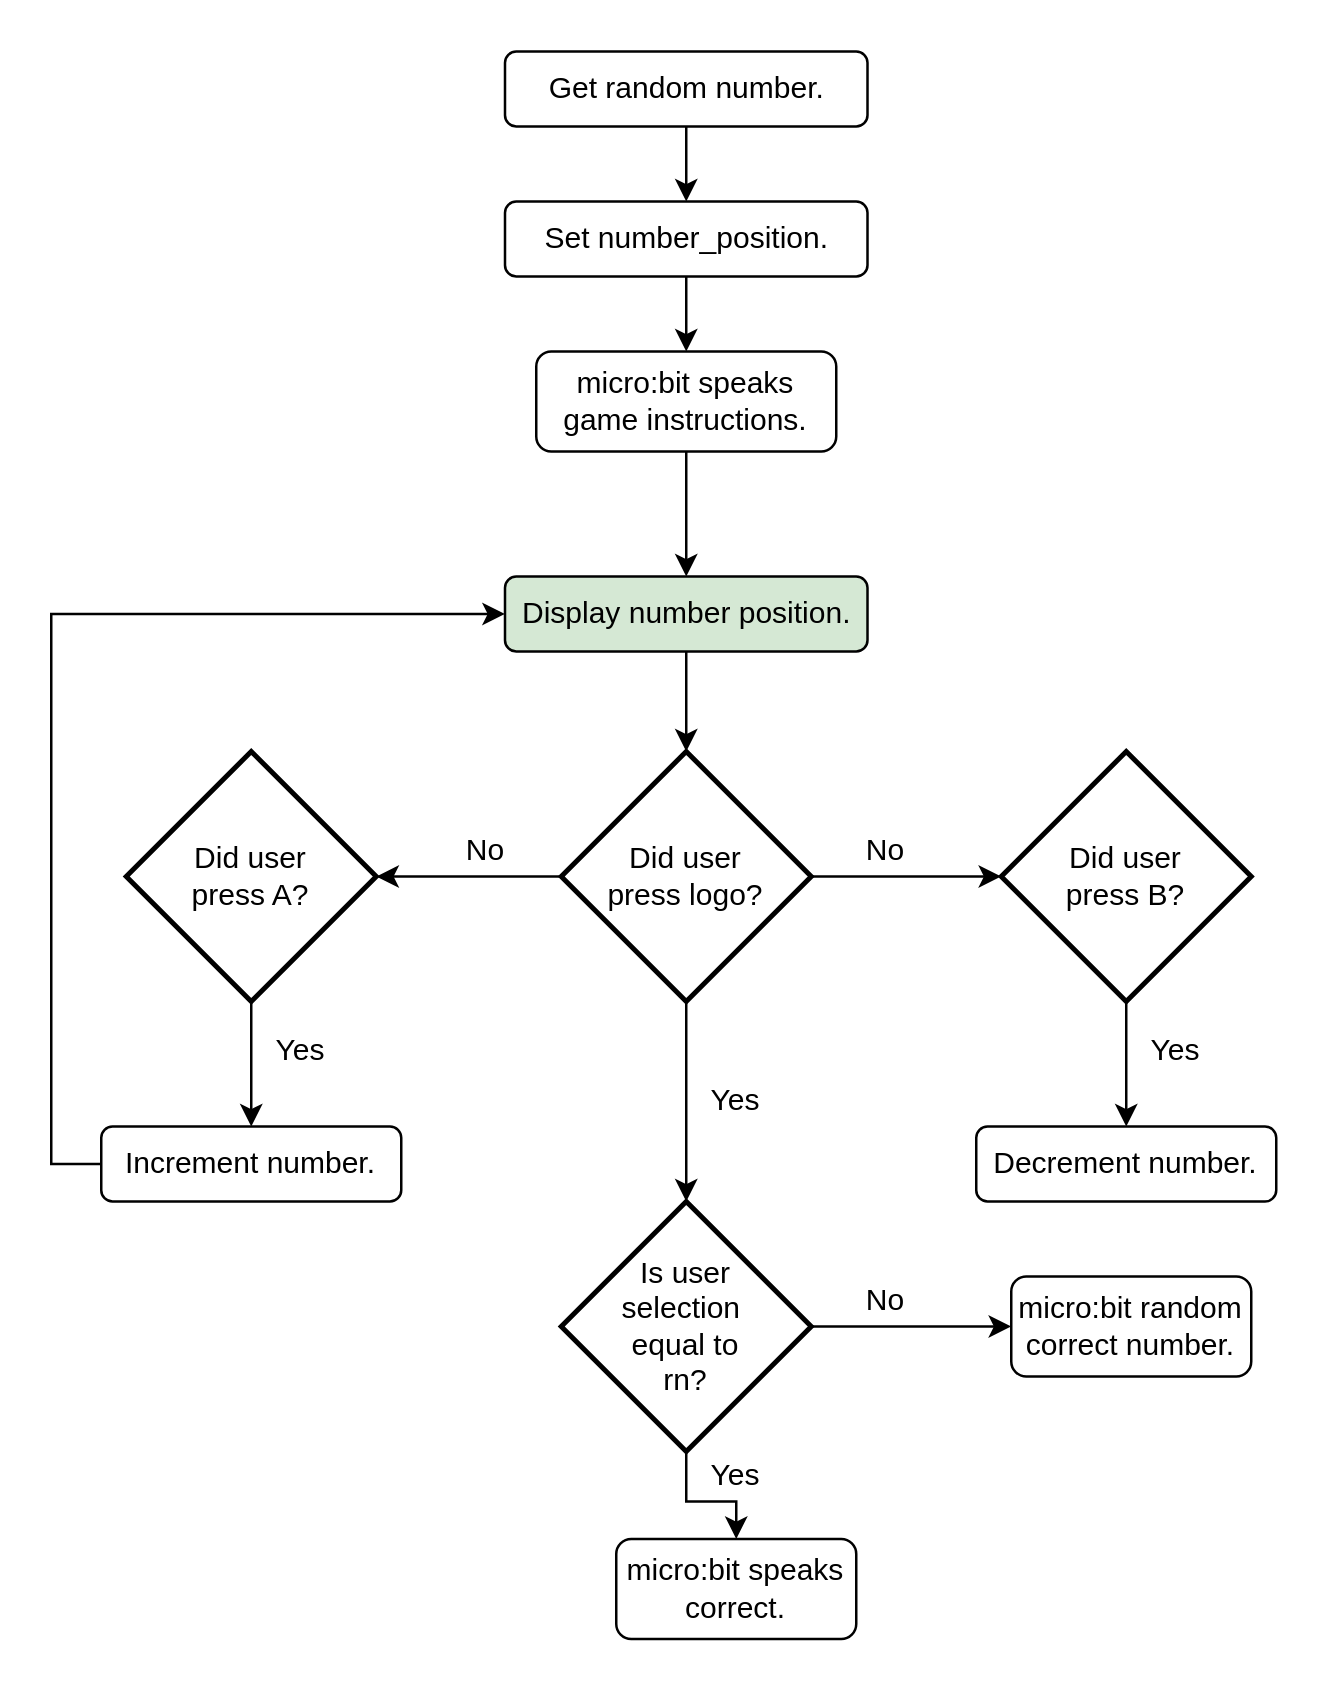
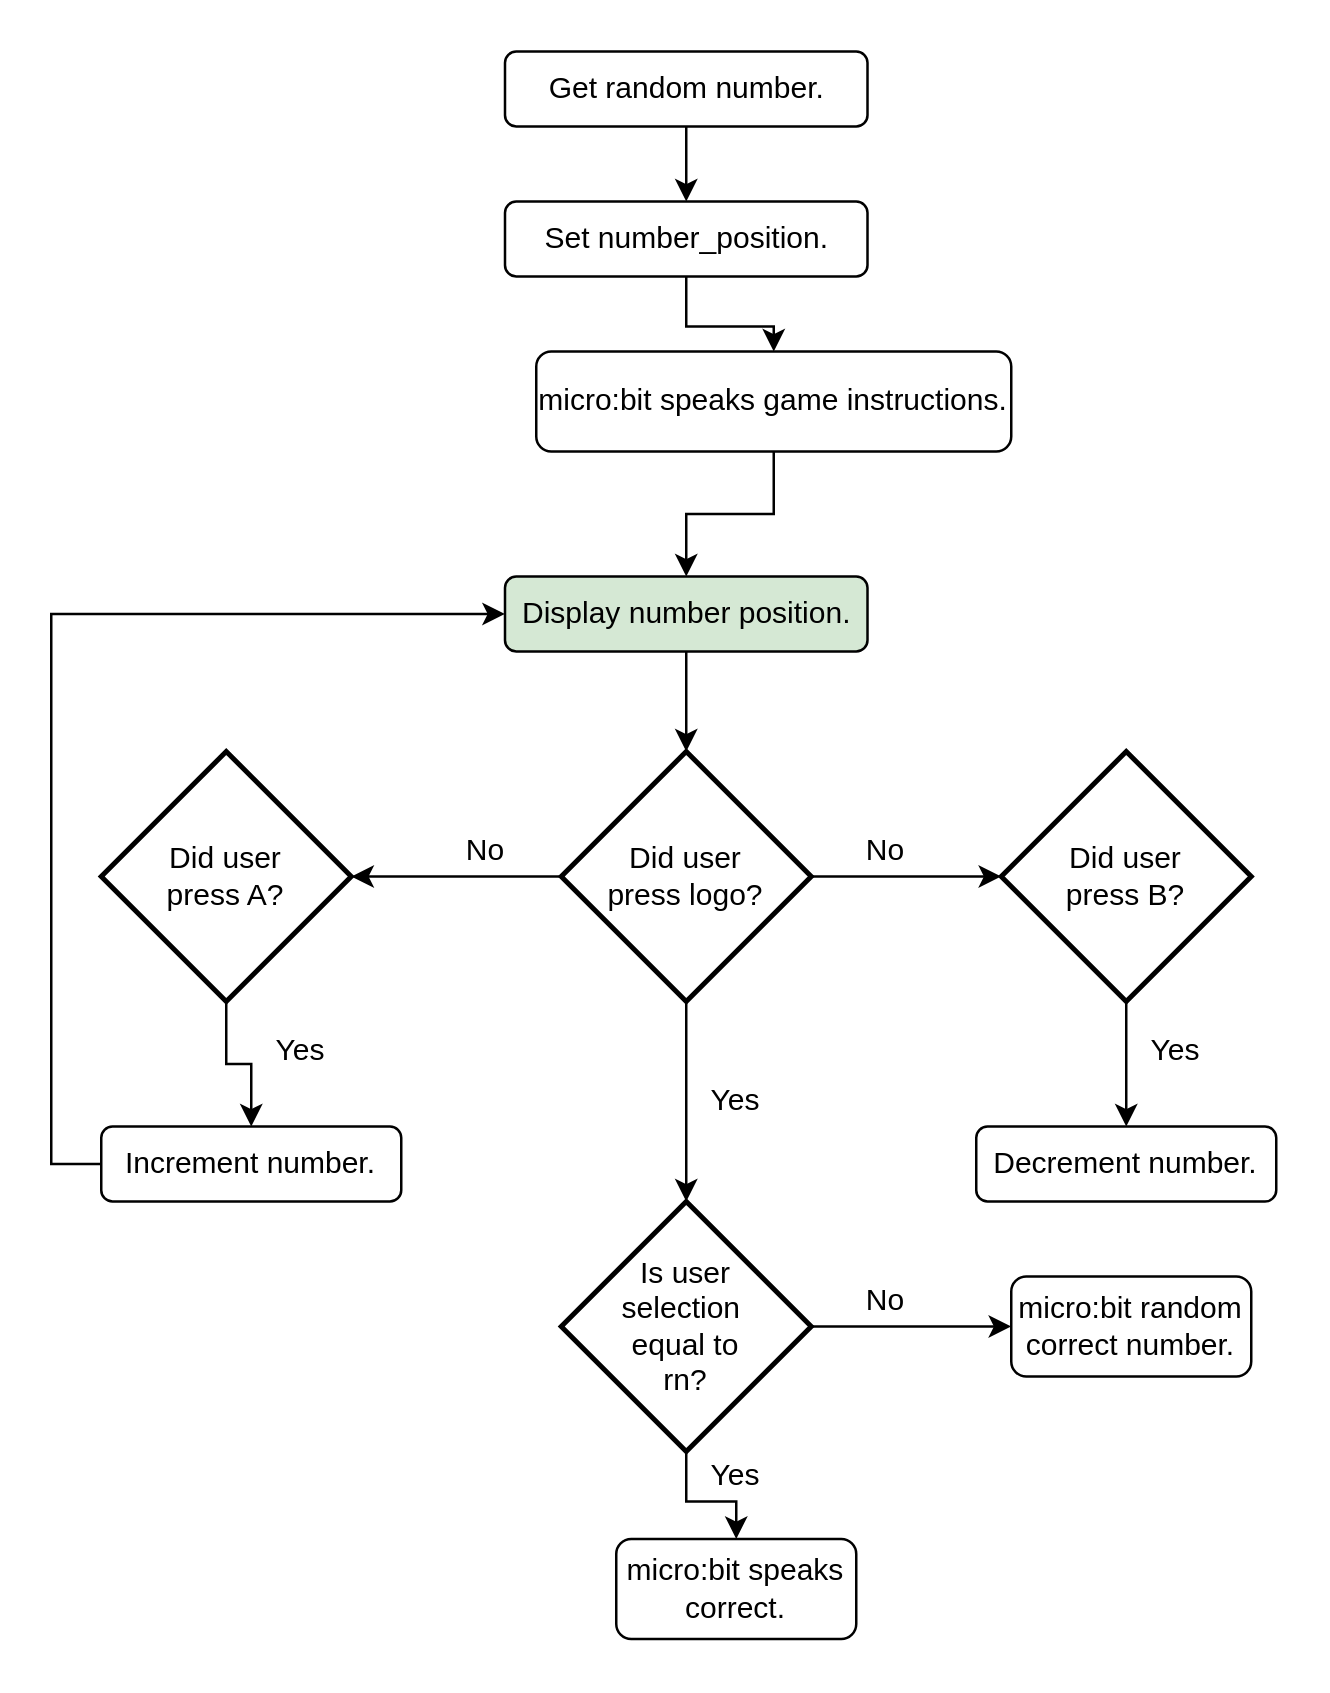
node "micro:bit speaks game instructions.": size 300x100 -> 475x100
node "Did user press A?": moved (251, 876) -> (226, 876)
